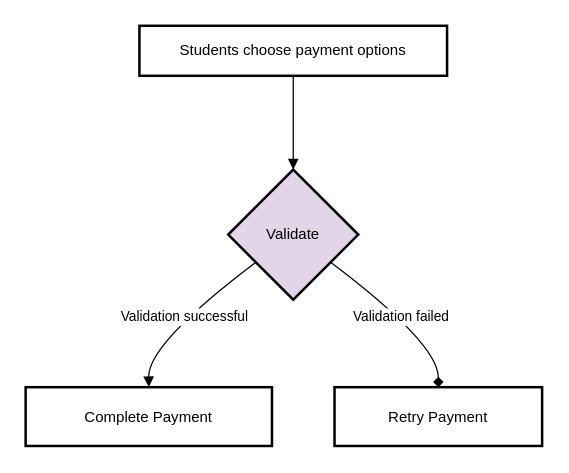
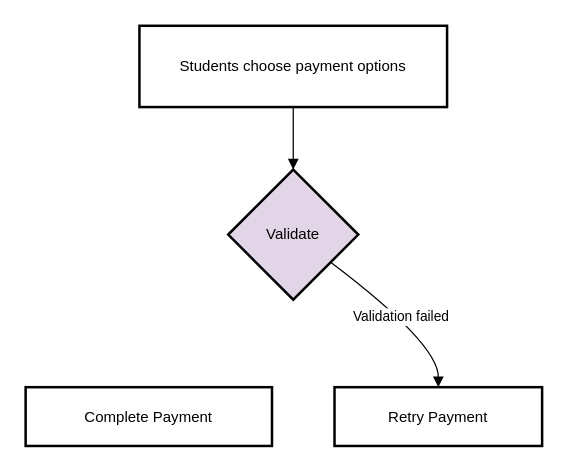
node "Students choose payment options": size 308x50 -> 308x81
edge "Validate" -> "Complete Payment": removed, label "Validation successful"
edge "Validate" -> "Retry Payment": arrowhead diamond -> block
